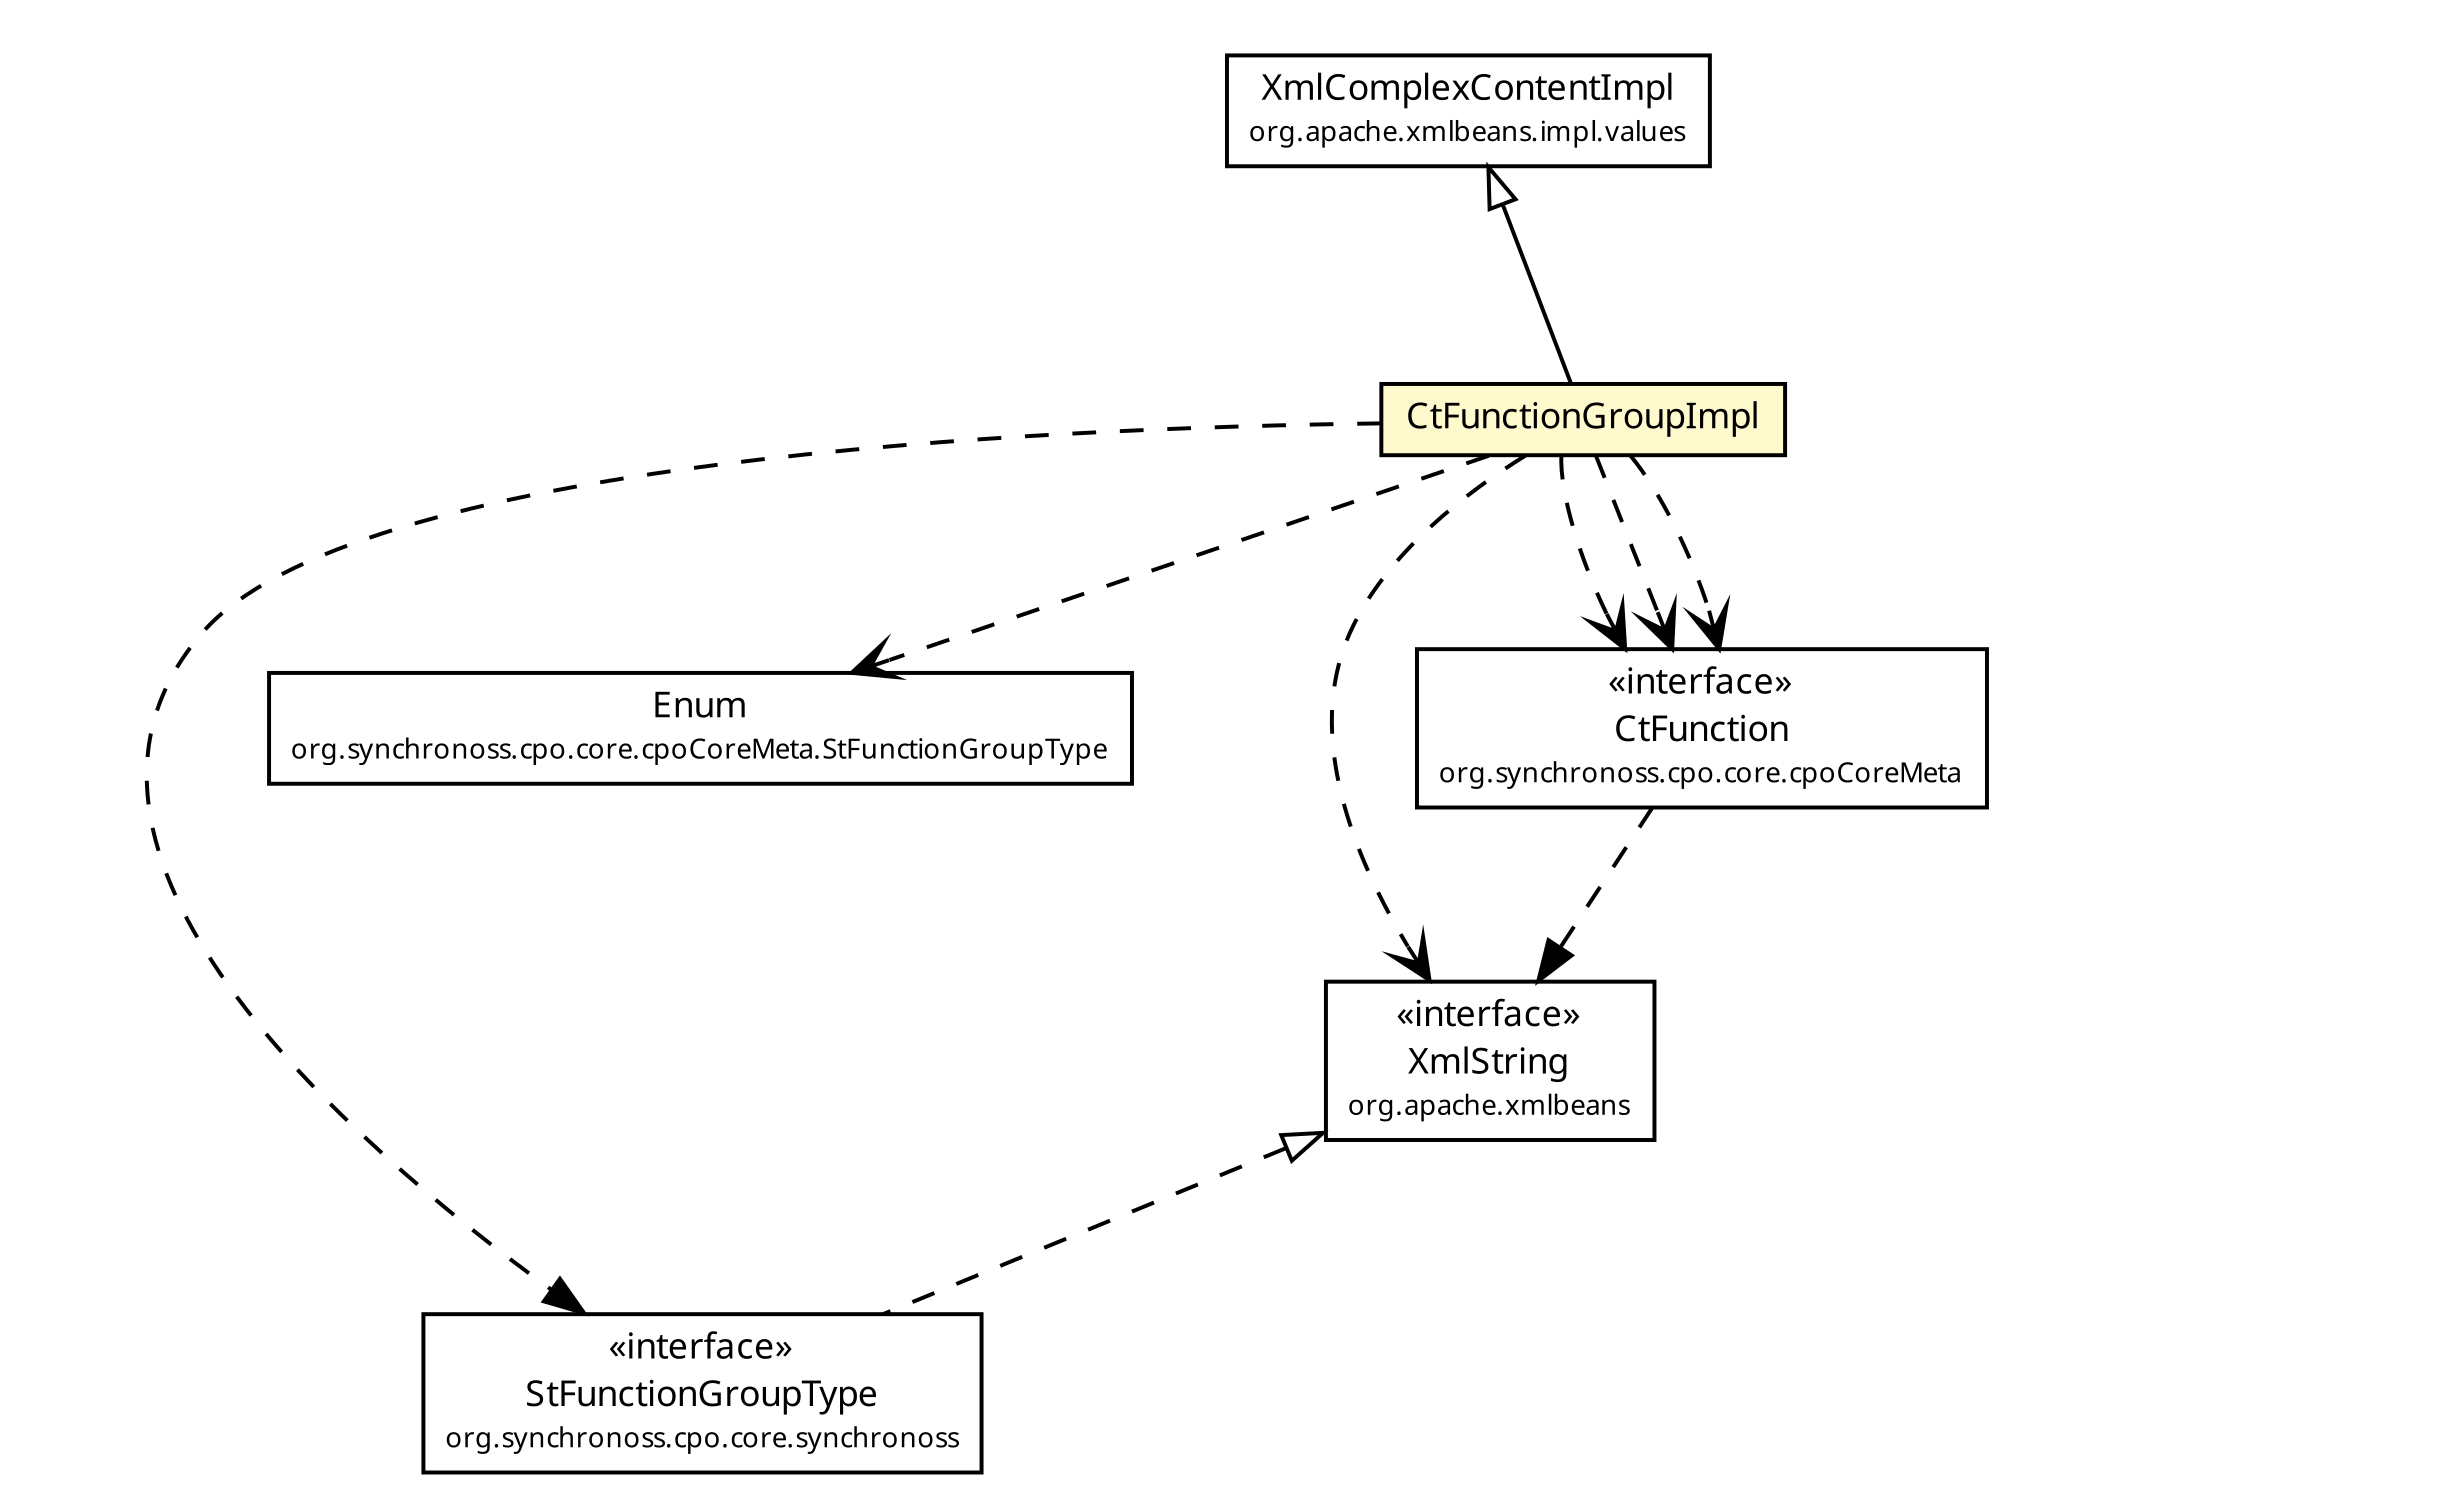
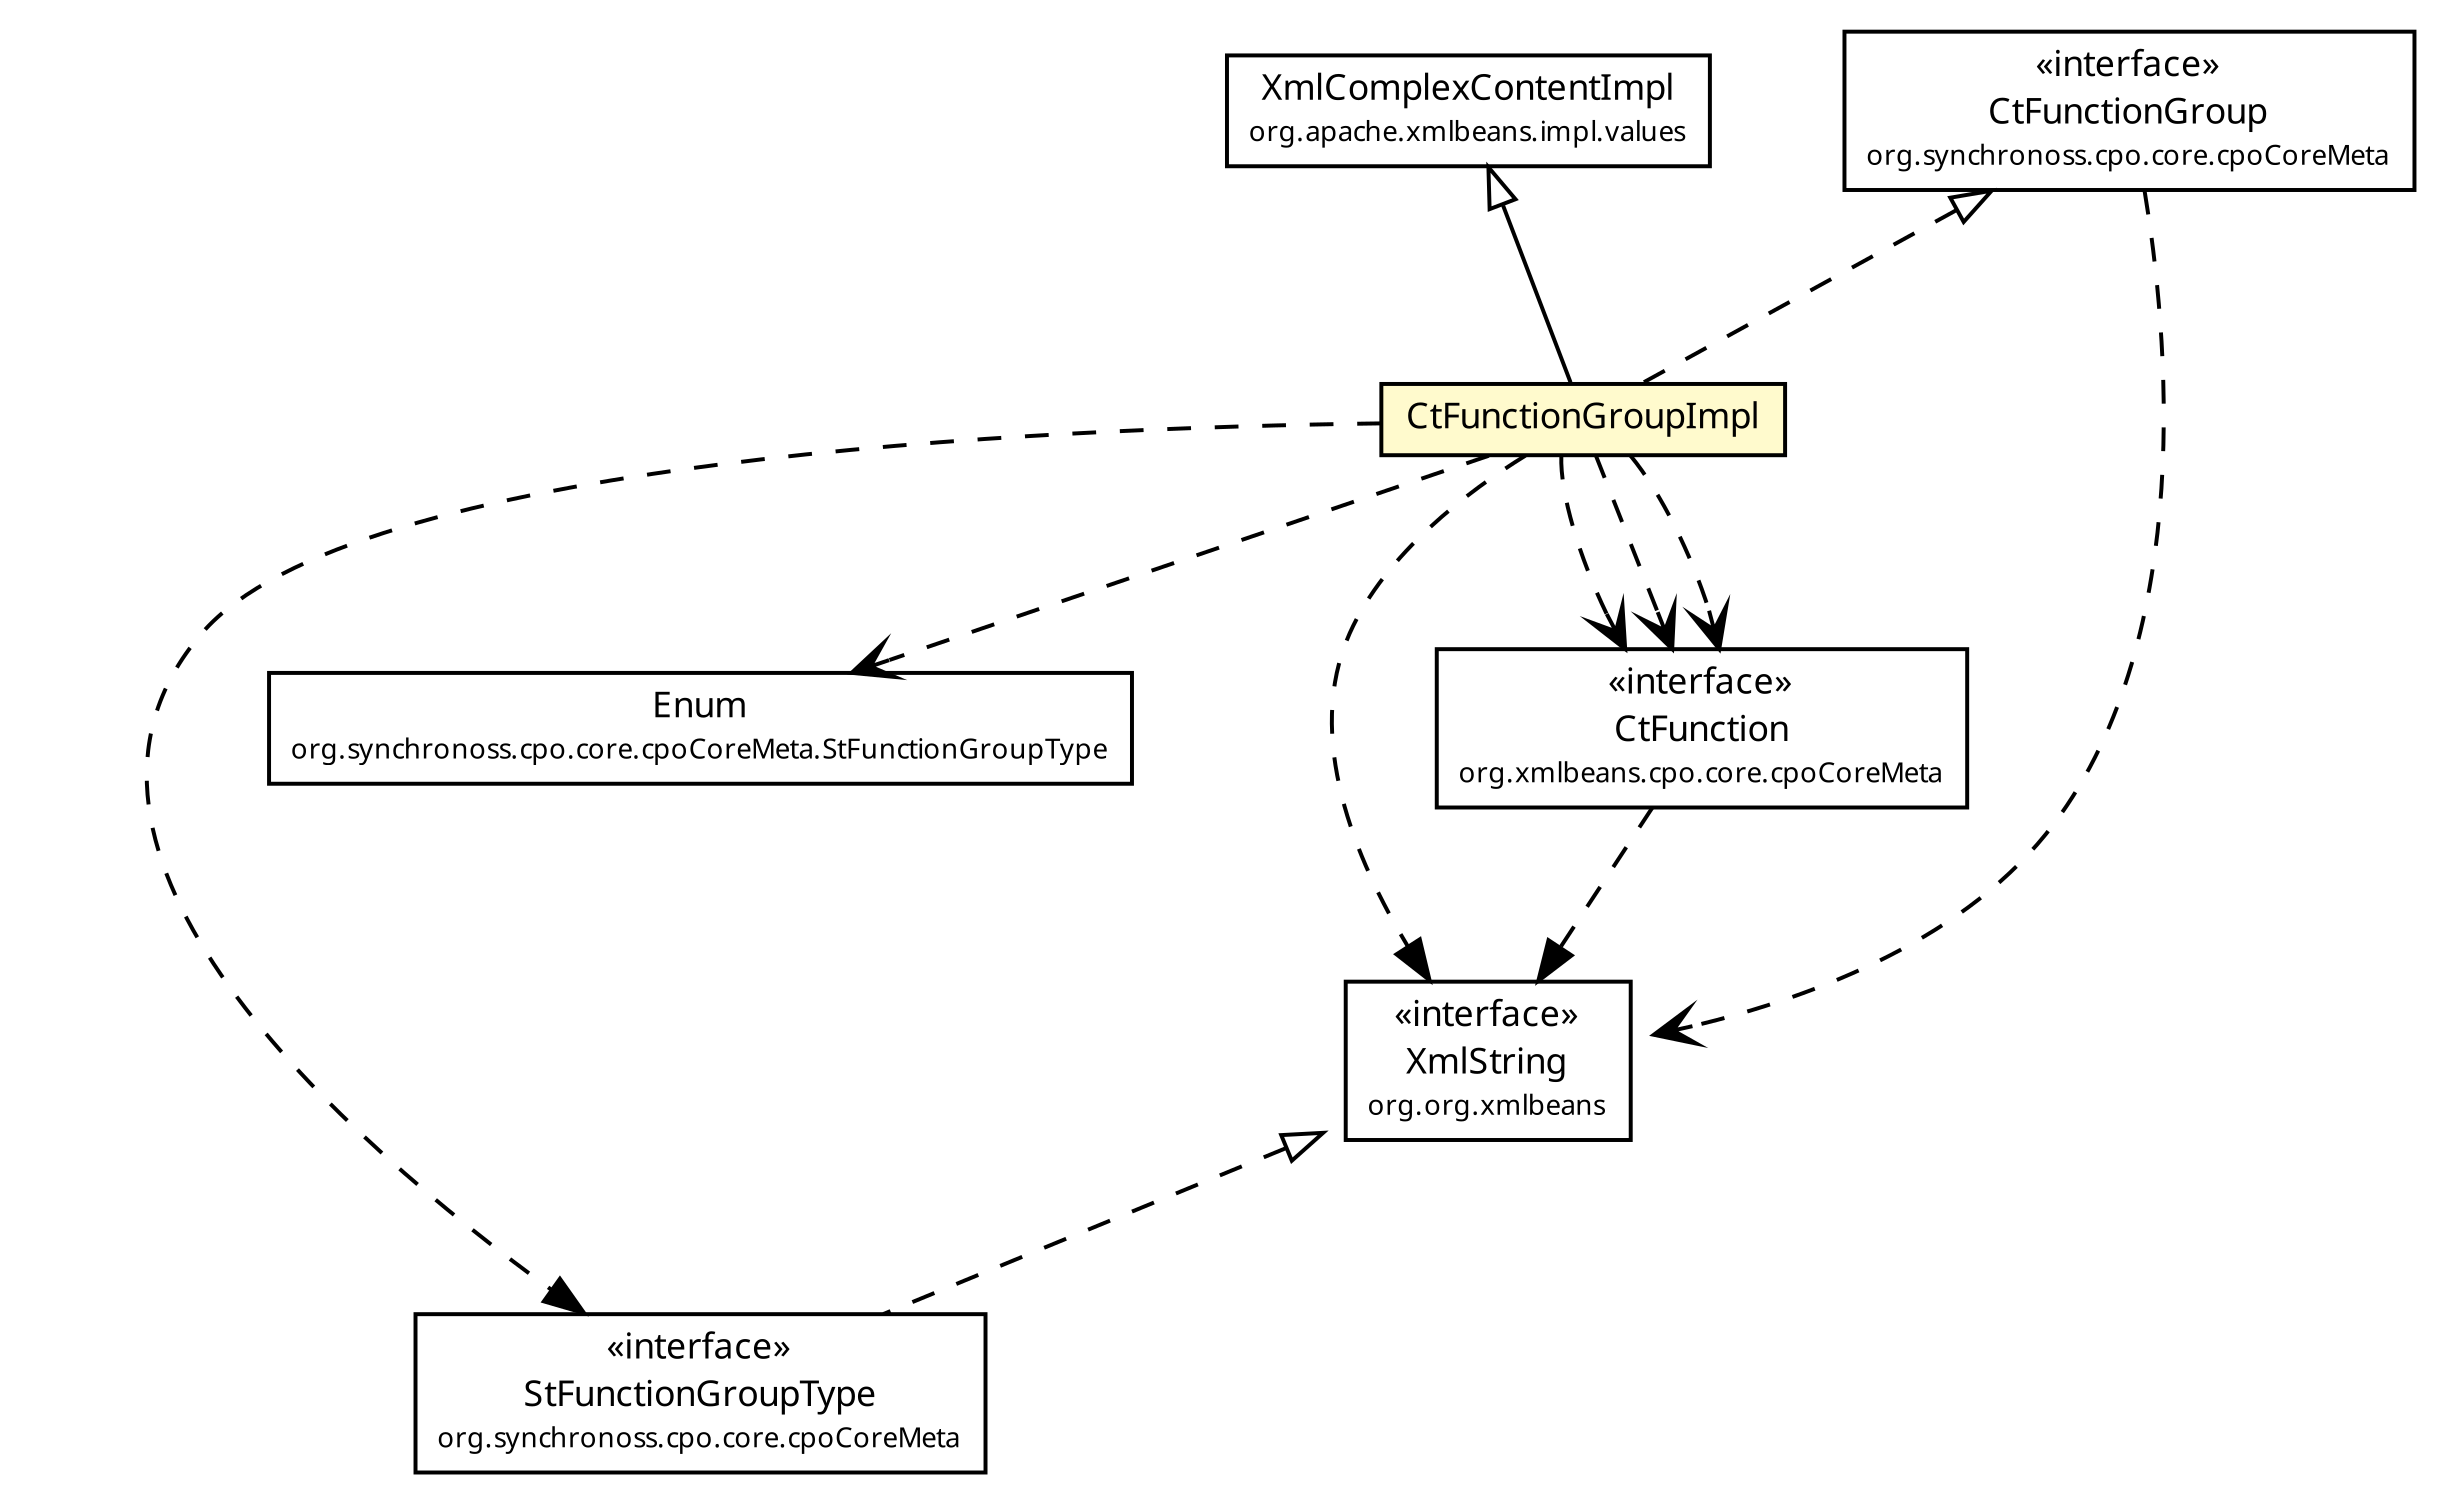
node "CtFunctionGroup": added
edge "CtFunctionGroupImpl" -> "XmlString": arrowhead open -> normal
node "CtFunction": text "org.synchronoss.cpo.core.cpoCoreMeta" -> "org.xmlbeans.cpo.core.cpoCoreMeta"
node "XmlString": text "org.apache.xmlbeans" -> "org.org.xmlbeans"
node "StFunctionGroupType": text "org.synchronoss.cpo.core.synchronoss" -> "org.synchronoss.cpo.core.cpoCoreMeta"
